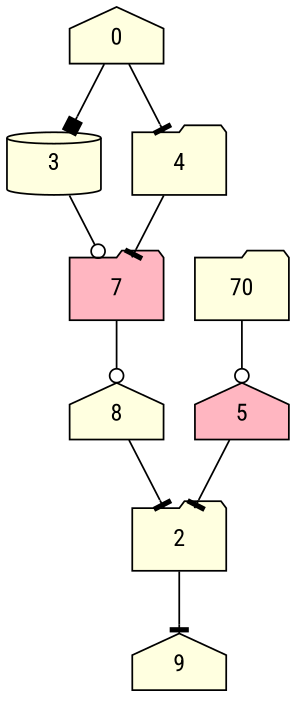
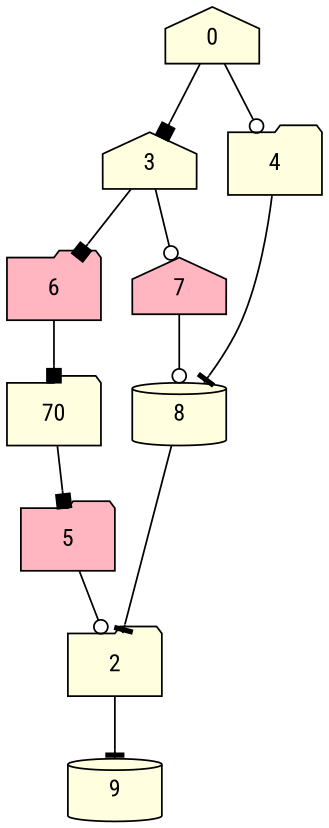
edge "0" -> "4": arrowhead tee -> odot
node "3": shape cylinder -> house
edge "4" -> "7": now "4" -> "8"
node "6": added
node "7": shape folder -> house
edge "70" -> "5": arrowhead odot -> box
node "8": shape house -> cylinder
node "5": shape house -> folder
edge "5" -> "2": arrowhead tee -> odot
node "9": shape house -> cylinder
